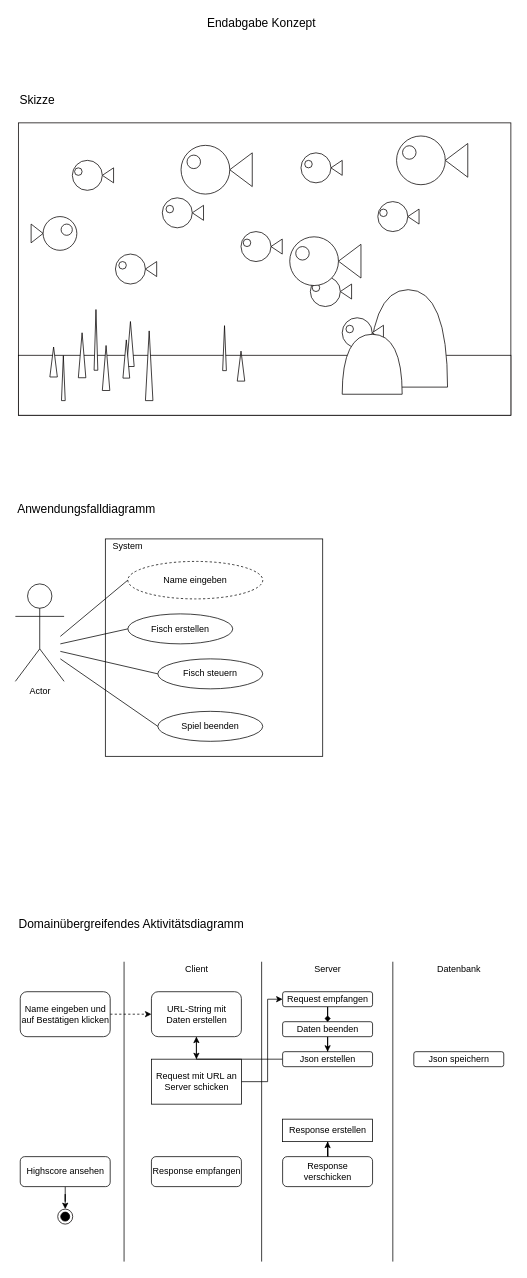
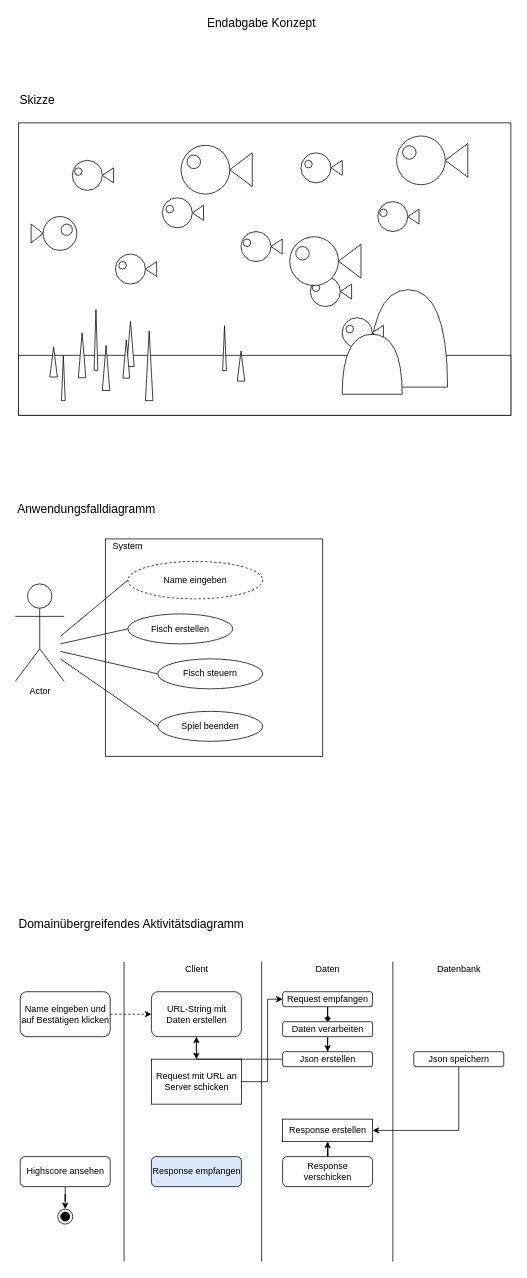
node "Server": label "Server" -> "Daten"
node "Daten beenden": label "Daten beenden" -> "Daten verarbeiten"
edge "Json speichern" -> "Response erstellen": added
node "Response empfangen": fillcolor #ffffff -> #dae8fc
